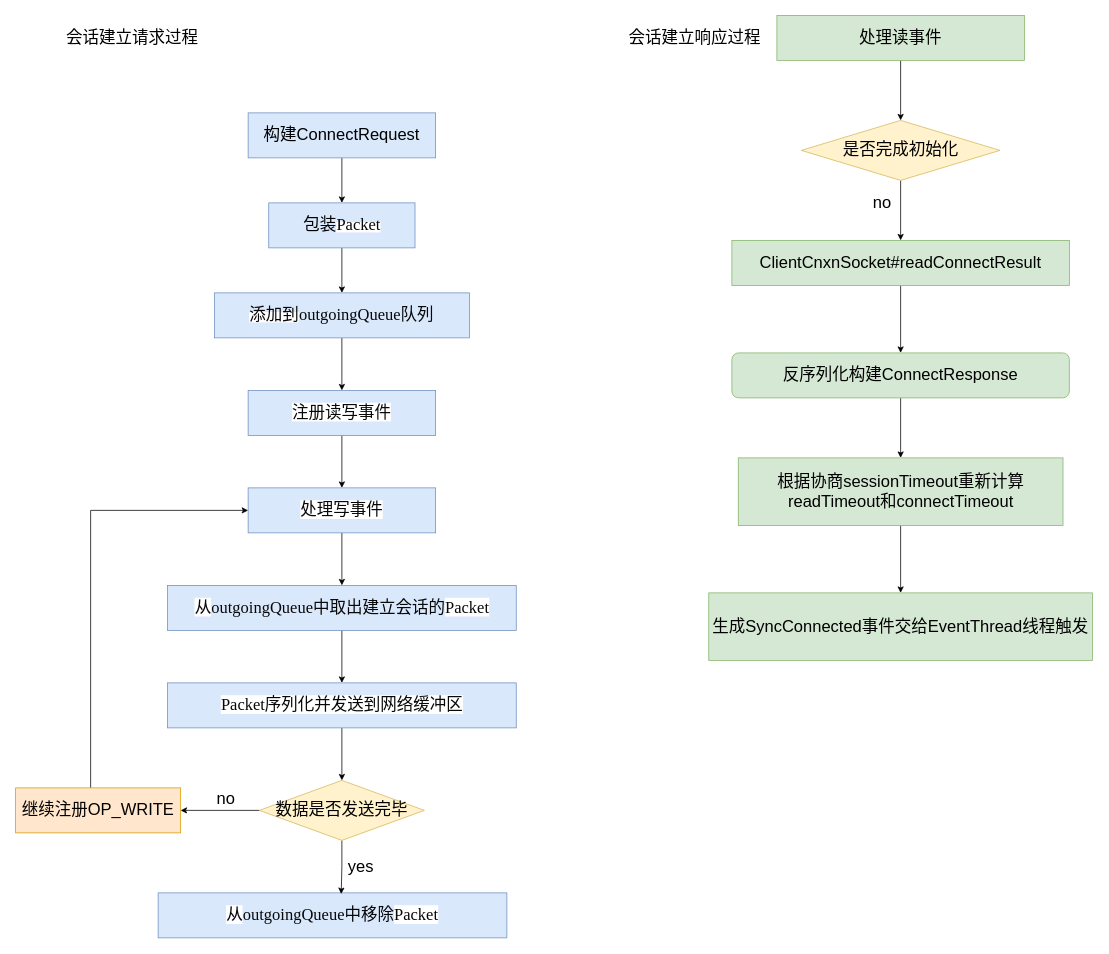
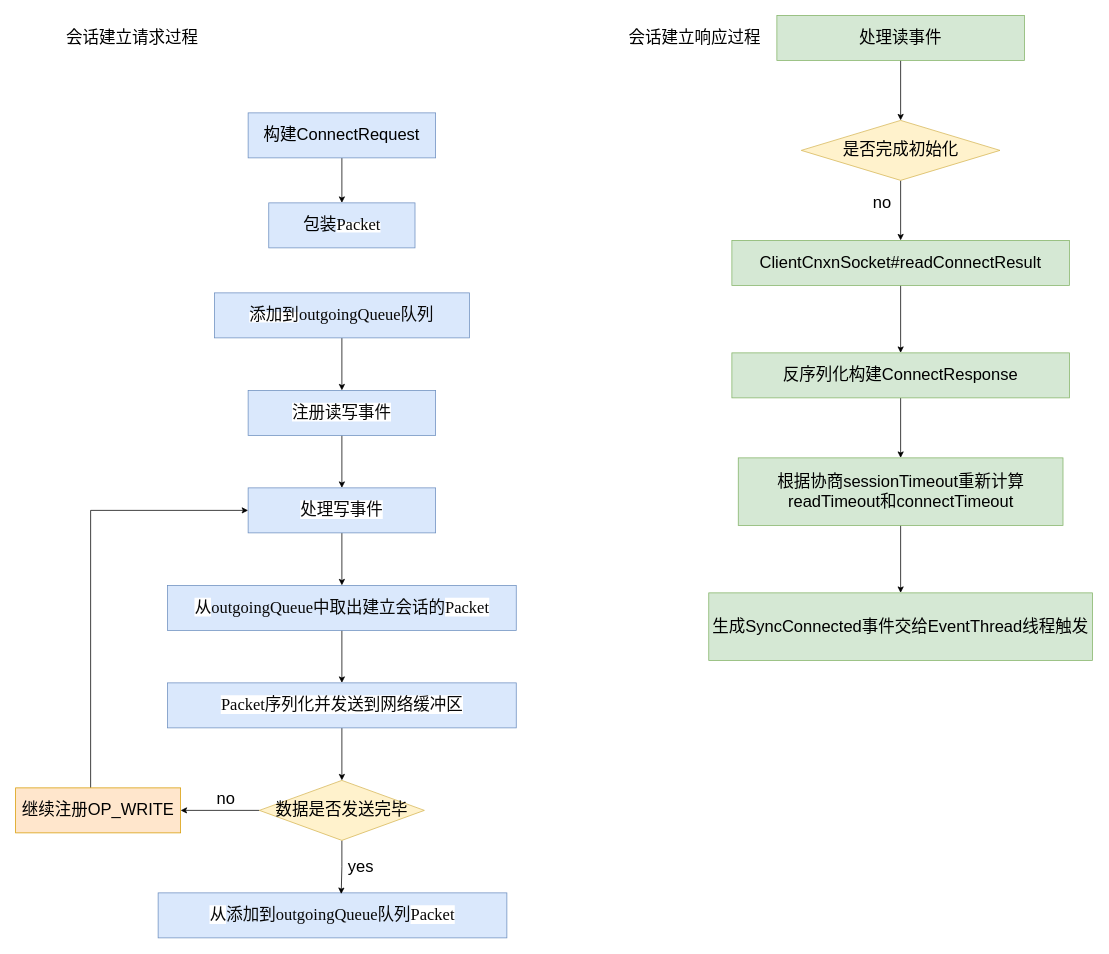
edge "包装Packet" -> "添加到outgoingQueue队列": removed
node "反序列化构建ConnectResponse": shape rounded rectangle -> rectangle
node "从outgoingQueue中移除Packet": label "从outgoingQueue中移除Packet" -> "从添加到outgoingQueue队列Packet"
